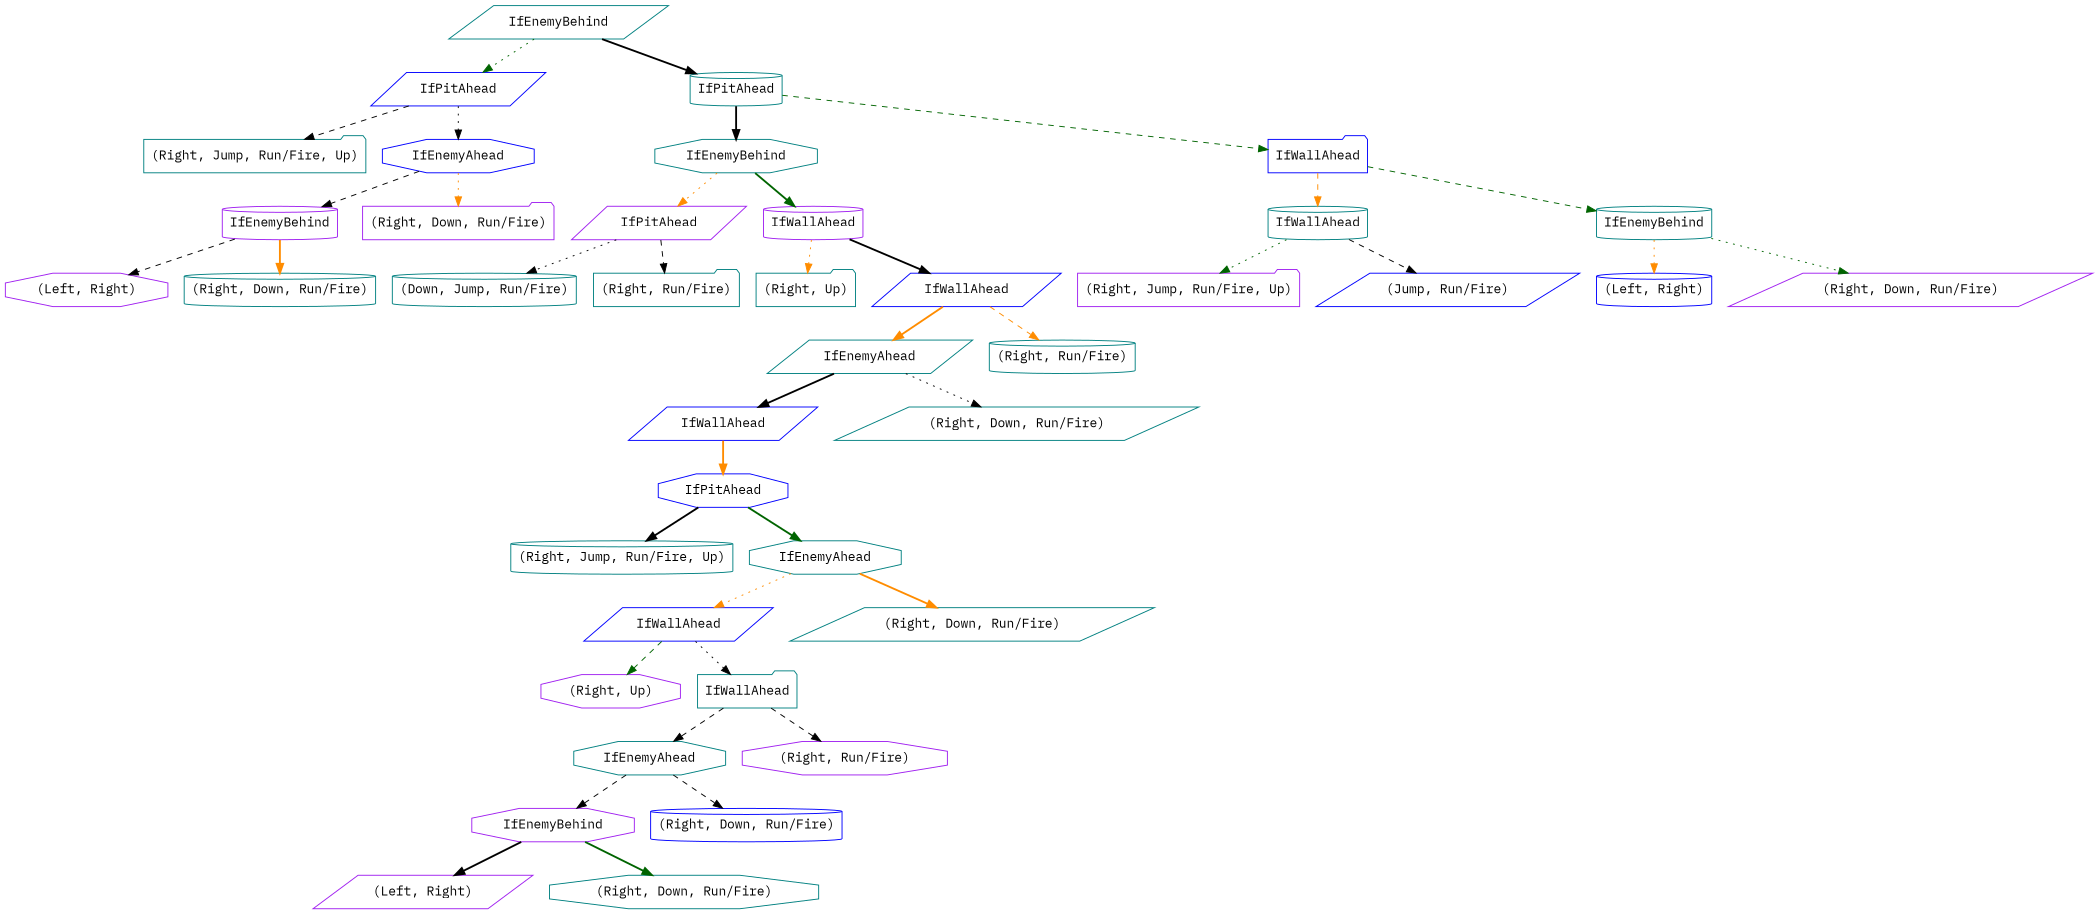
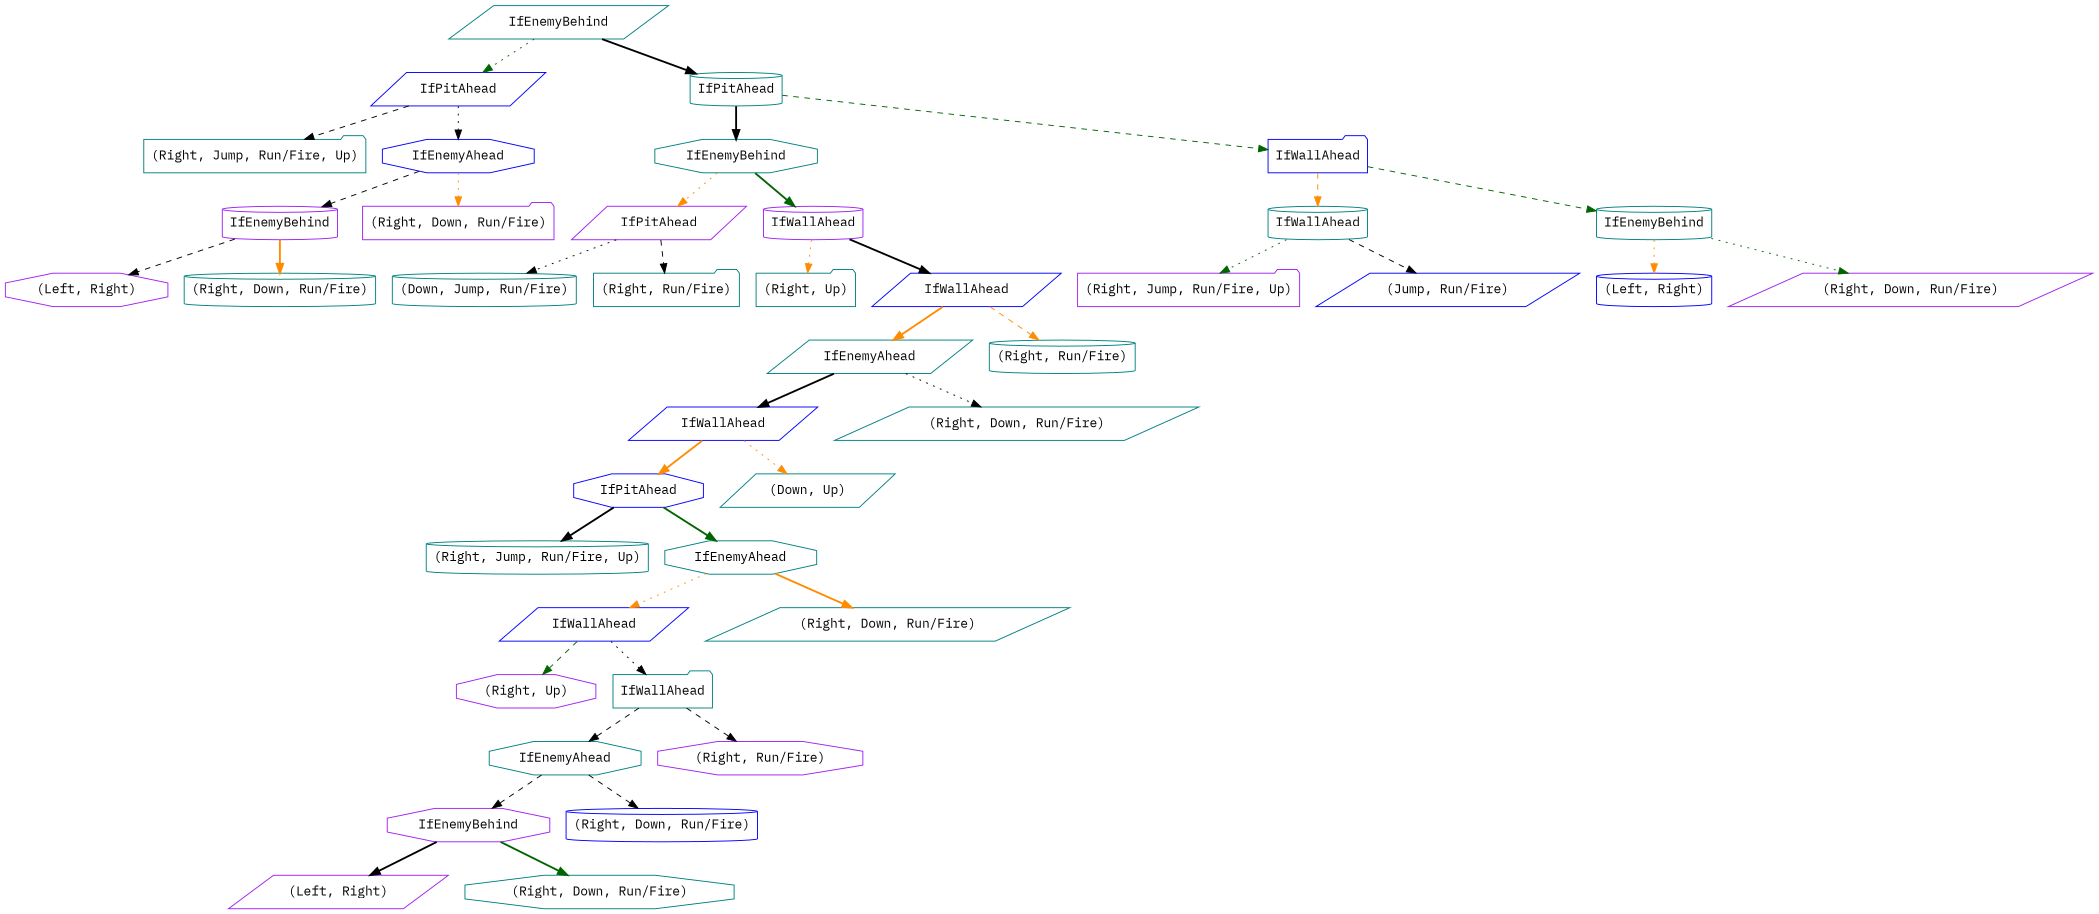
node "(Down, Up)": added
